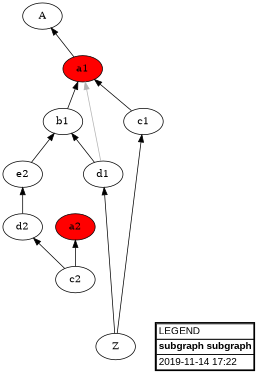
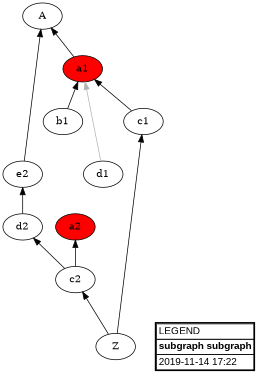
edge "e2" -> "b1": now "e2" -> "A"
edge "d1" -> "b1": removed
edge "Z" -> "d1": now "Z" -> "c2"
